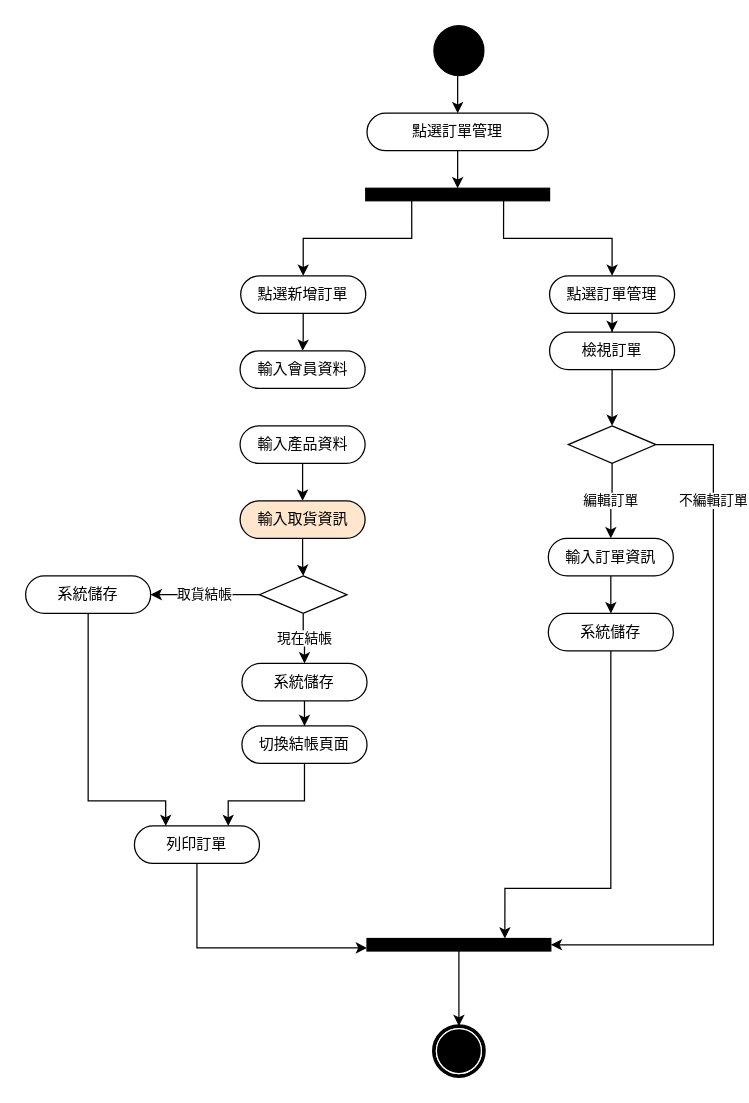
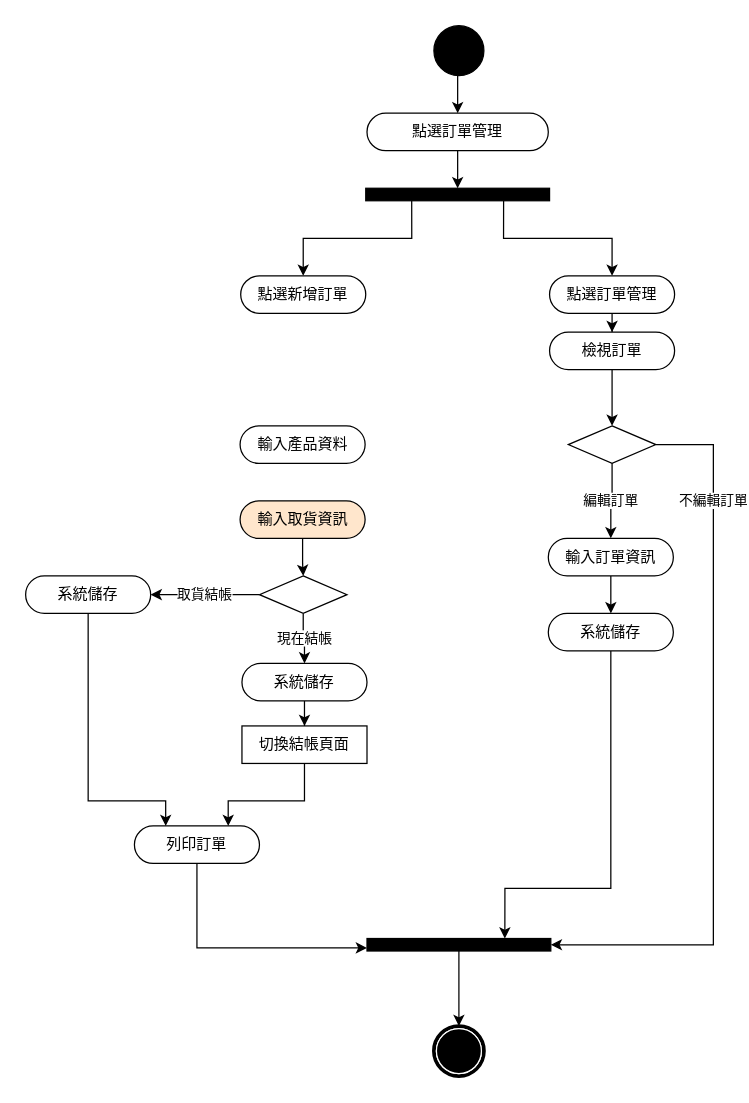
edge "點選新增訂單" -> "輸入會員資料": removed
node "輸入會員資料": removed
edge "輸入產品資料" -> "輸入取貨資訊": removed
node "切換結帳頁面": shape rounded rectangle -> rectangle
